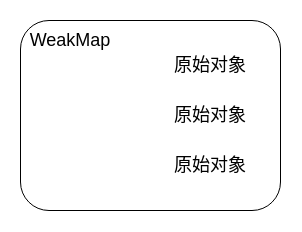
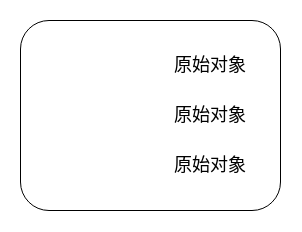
node "WeakMap": removed
